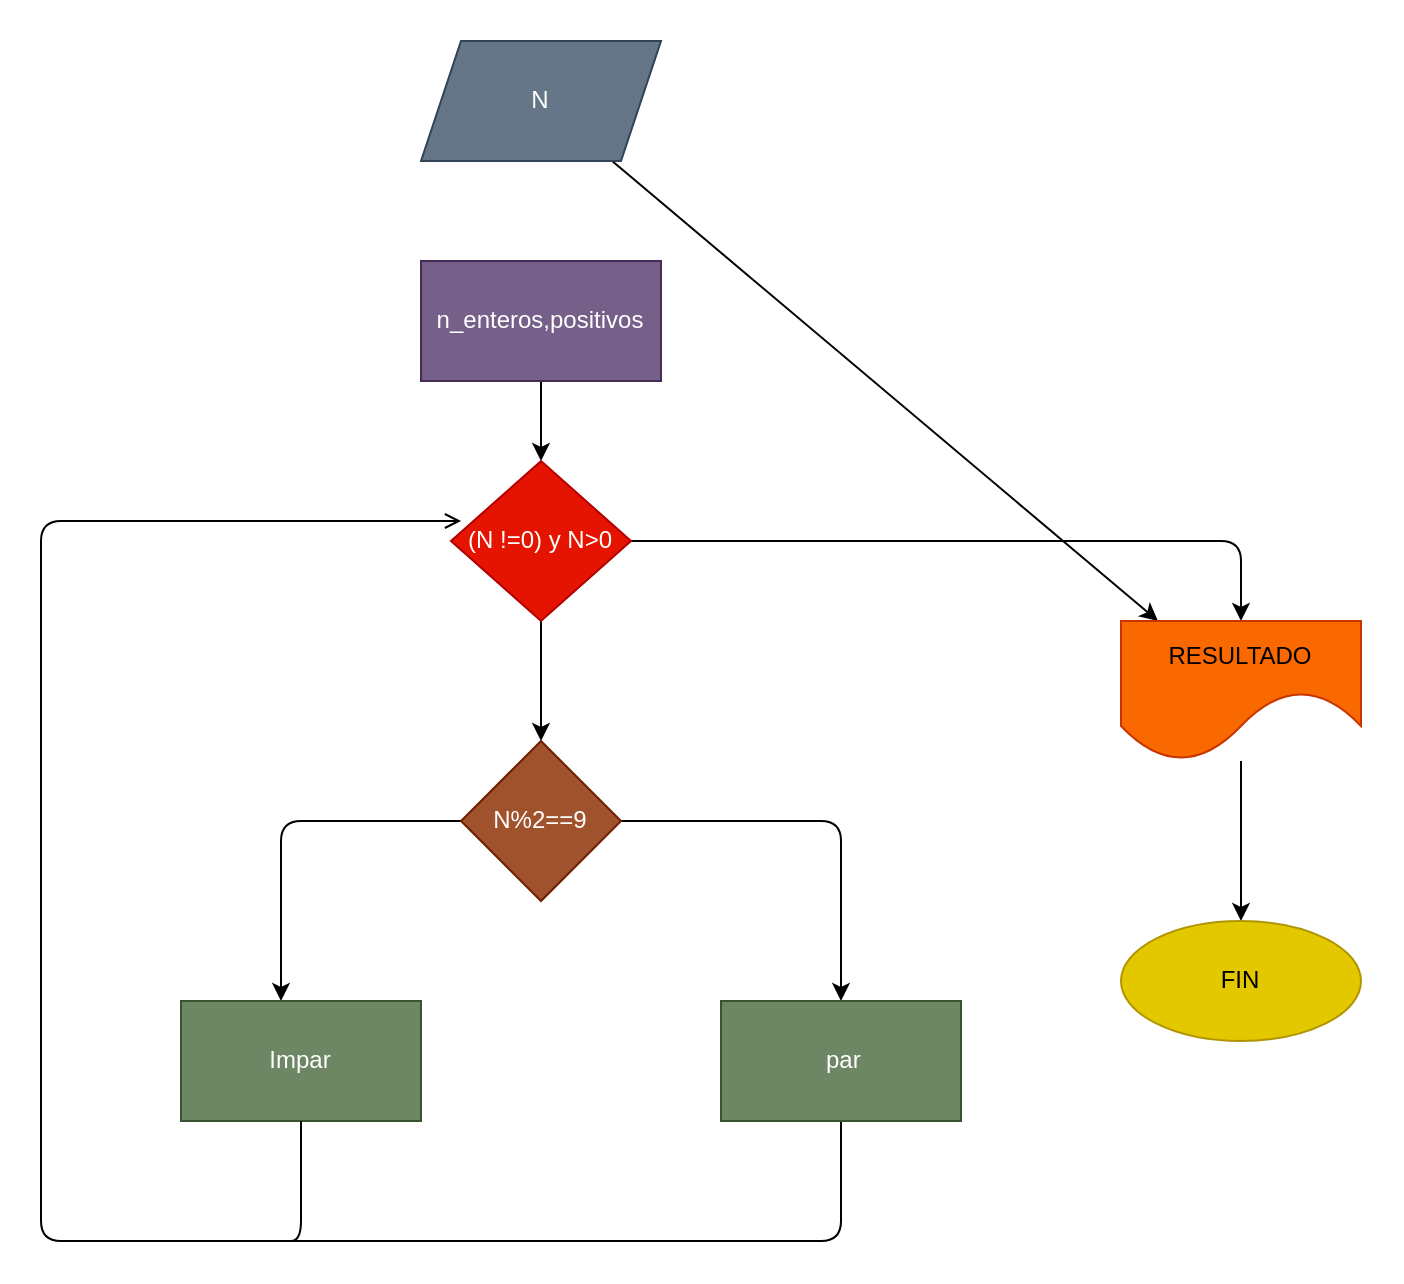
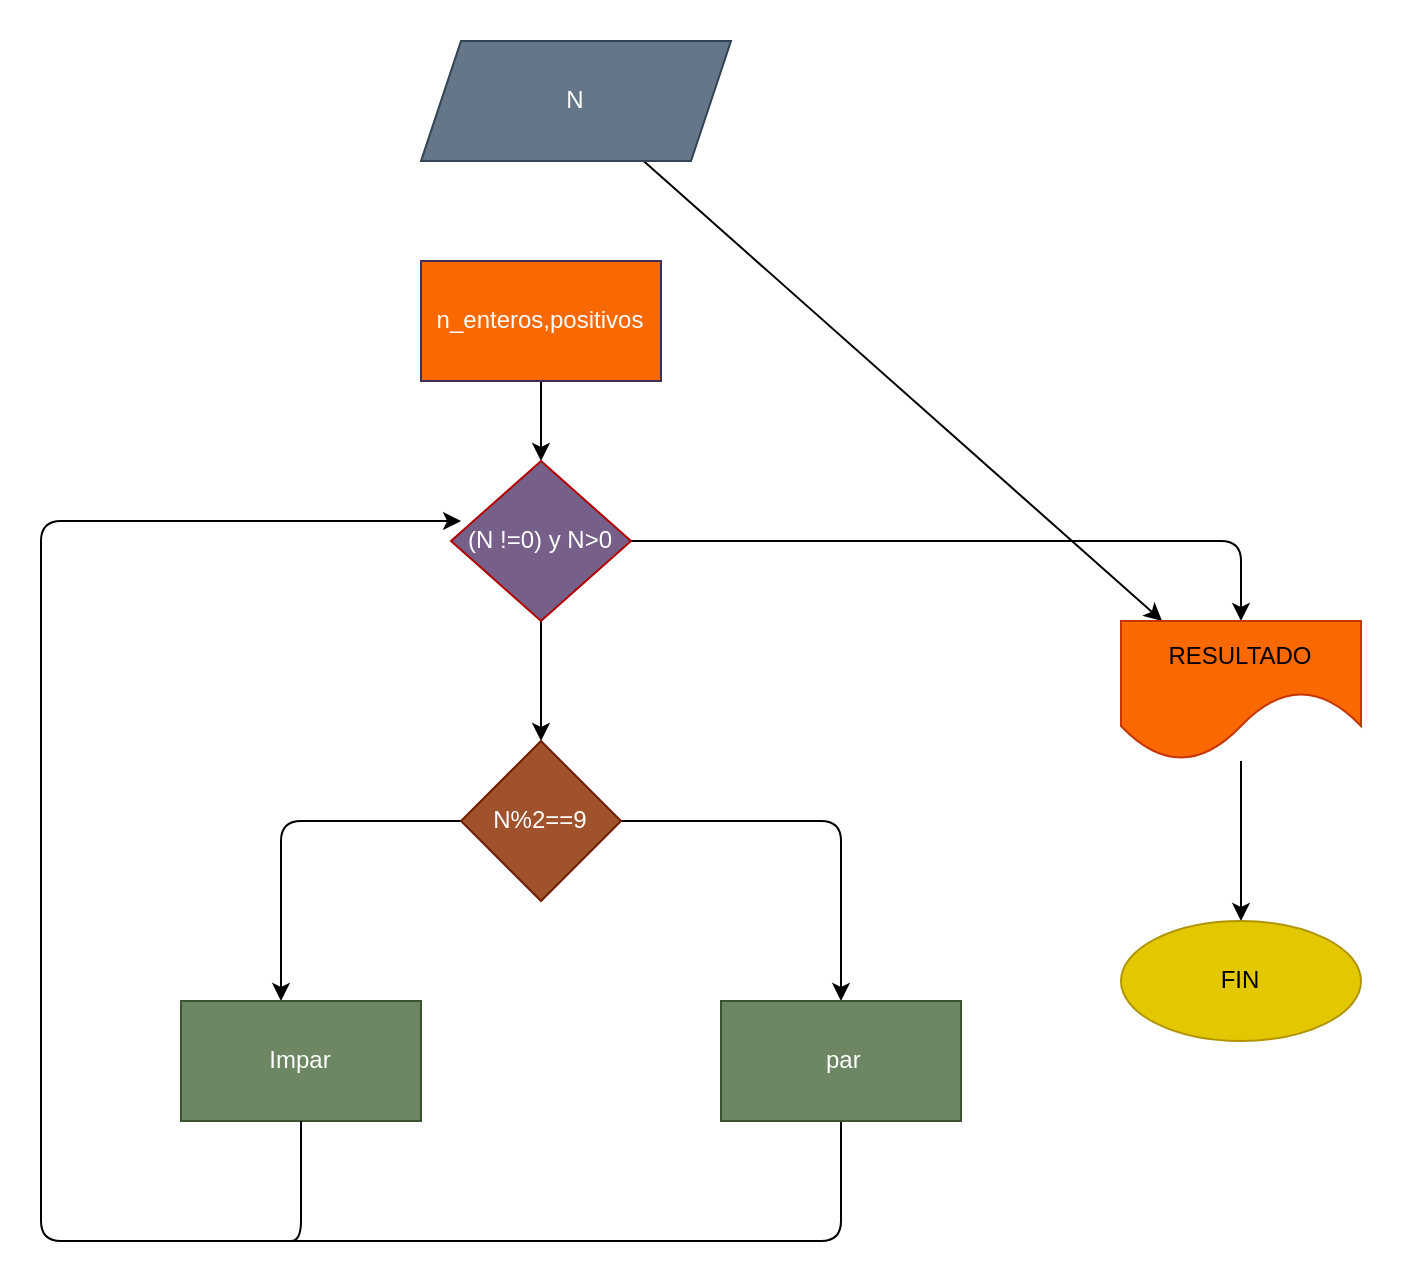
node "N": size 240x120 -> 310x120
node "n_enteros,positivos": fillcolor #76608a -> #fa6800
edge "par" -> "(N !=0) y N>0": arrowhead open -> classic
node "(N !=0) y N>0": fillcolor #e51400 -> #76608a
